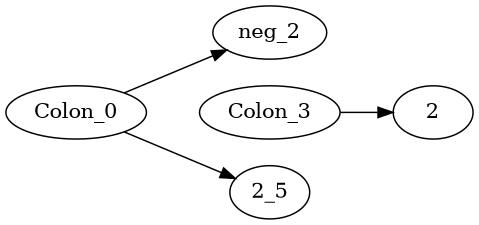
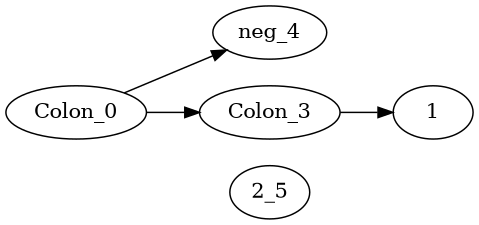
node "neg_2": label "neg_2" -> "neg_4"
node "2": label "2" -> "1"
edge "Colon_0" -> "2_5": now "Colon_0" -> "Colon_3"
